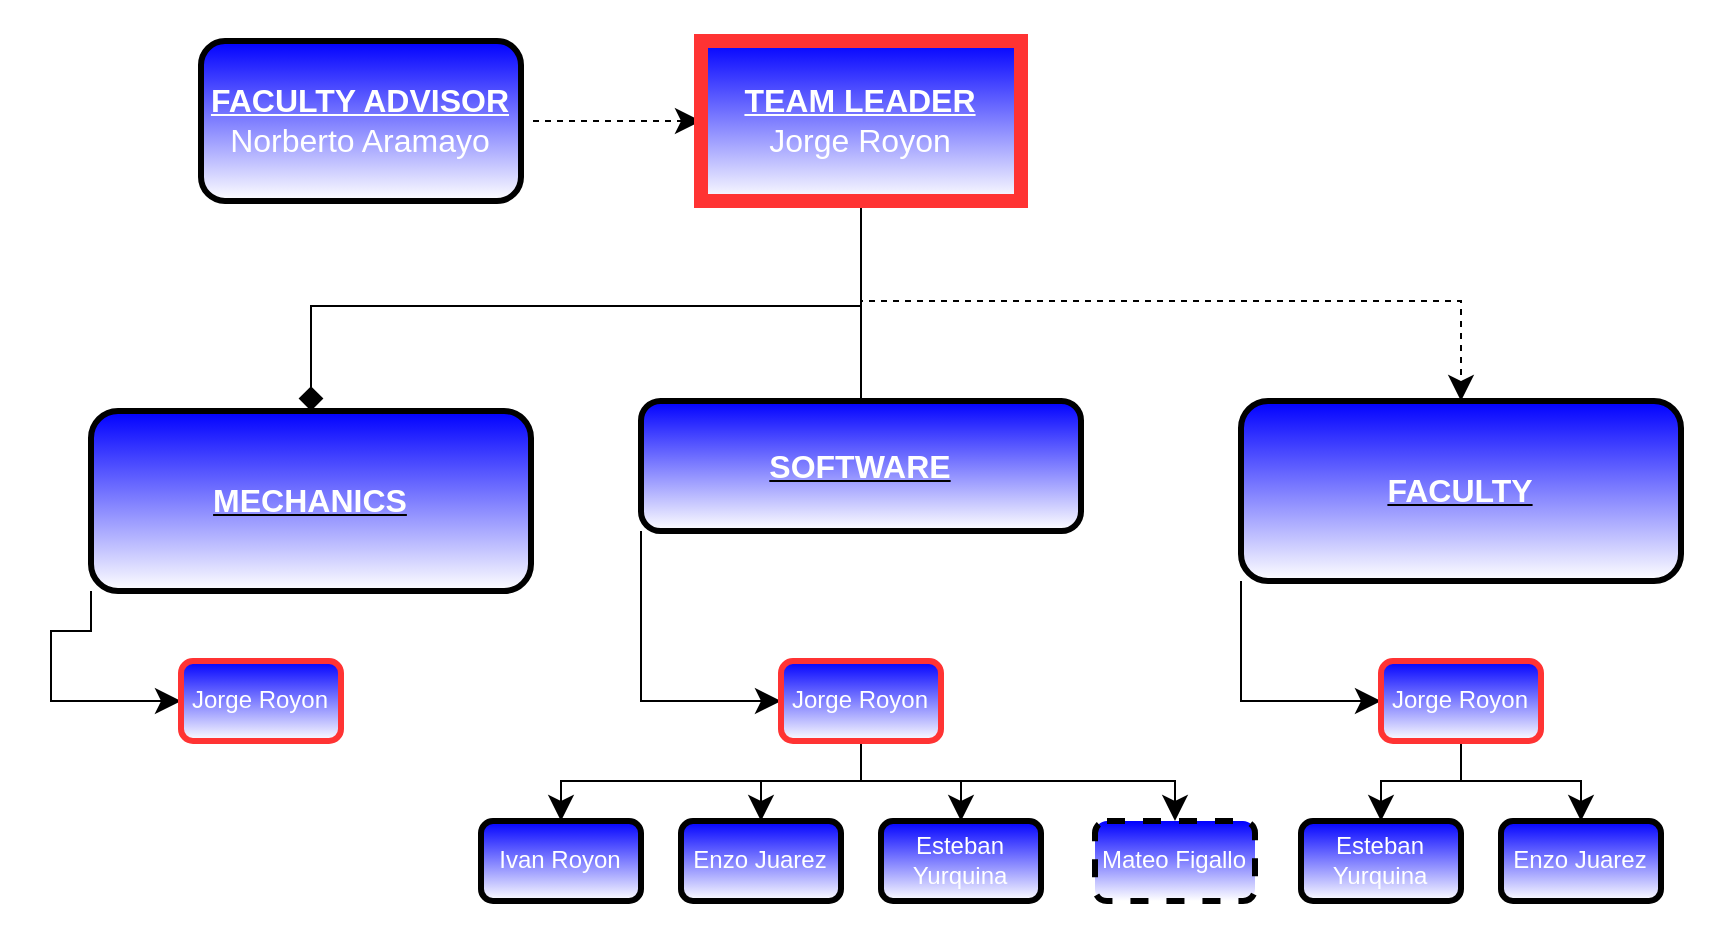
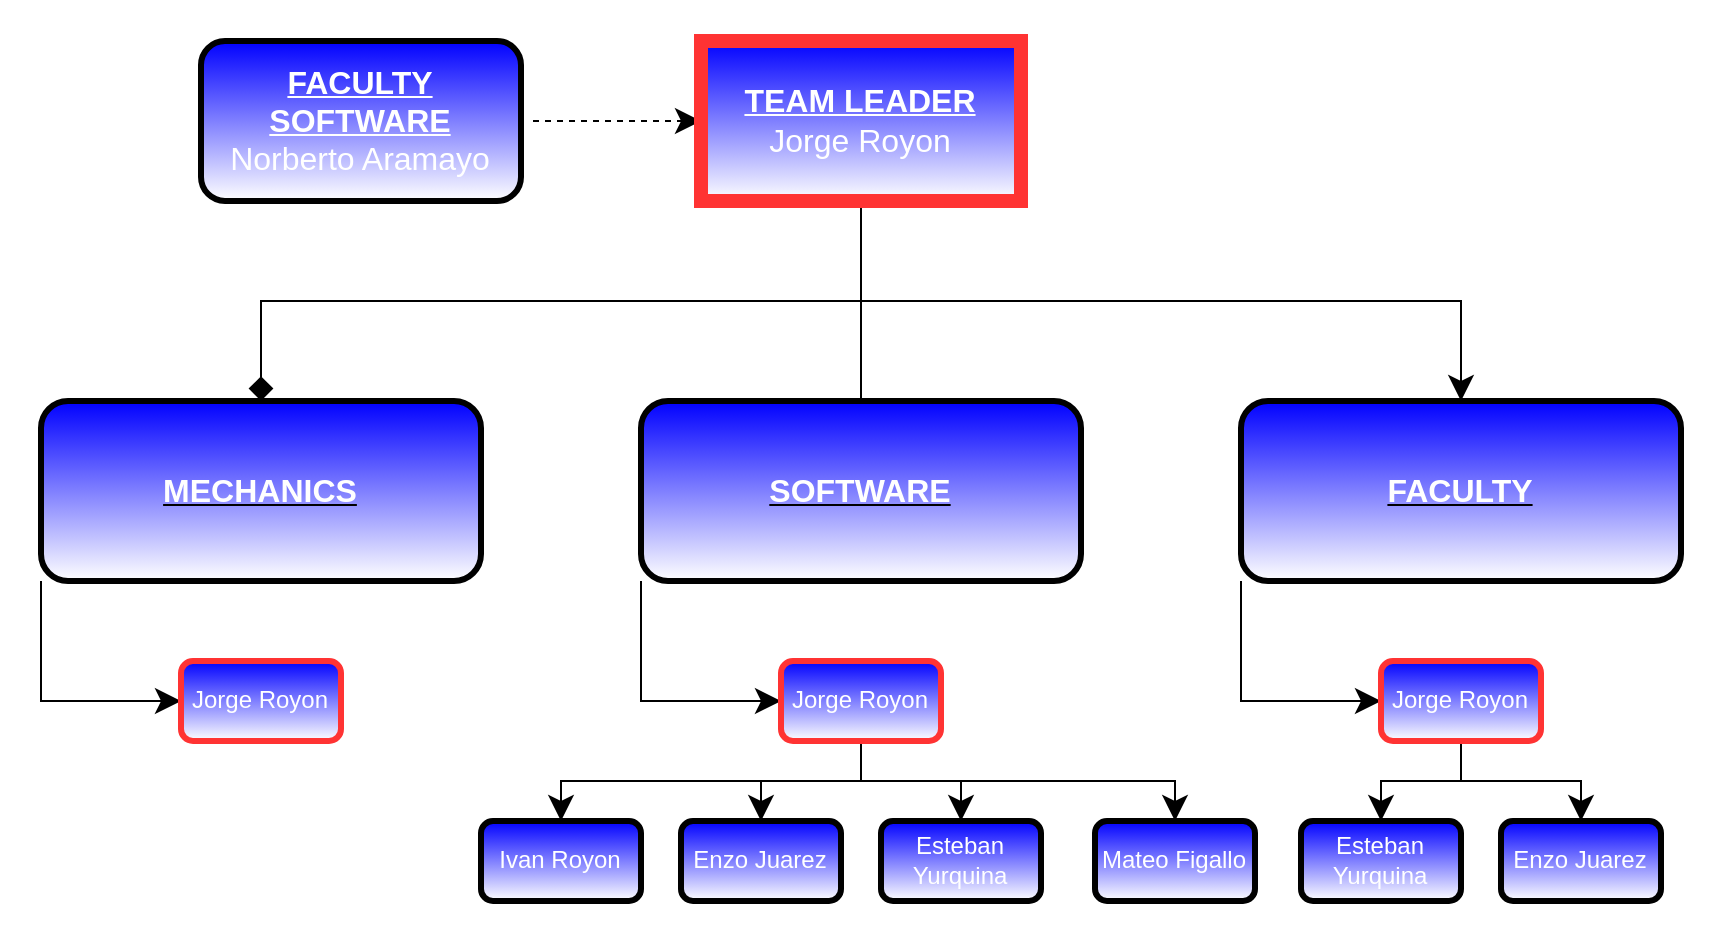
node "FACULTY ADVISOR Norberto Aramayo": label "FACULTY ADVISOR Norberto Aramayo" -> "FACULTY SOFTWARE Norberto Aramayo"
edge "TEAM LEADER Jorge Royon" -> "FACULTY": style dashed -> solid
node "SOFTWARE": size 440x130 -> 440x180
node "MECHANICS": moved (311, 501) -> (261, 491)
node "Mateo Figallo": style dashed -> solid
